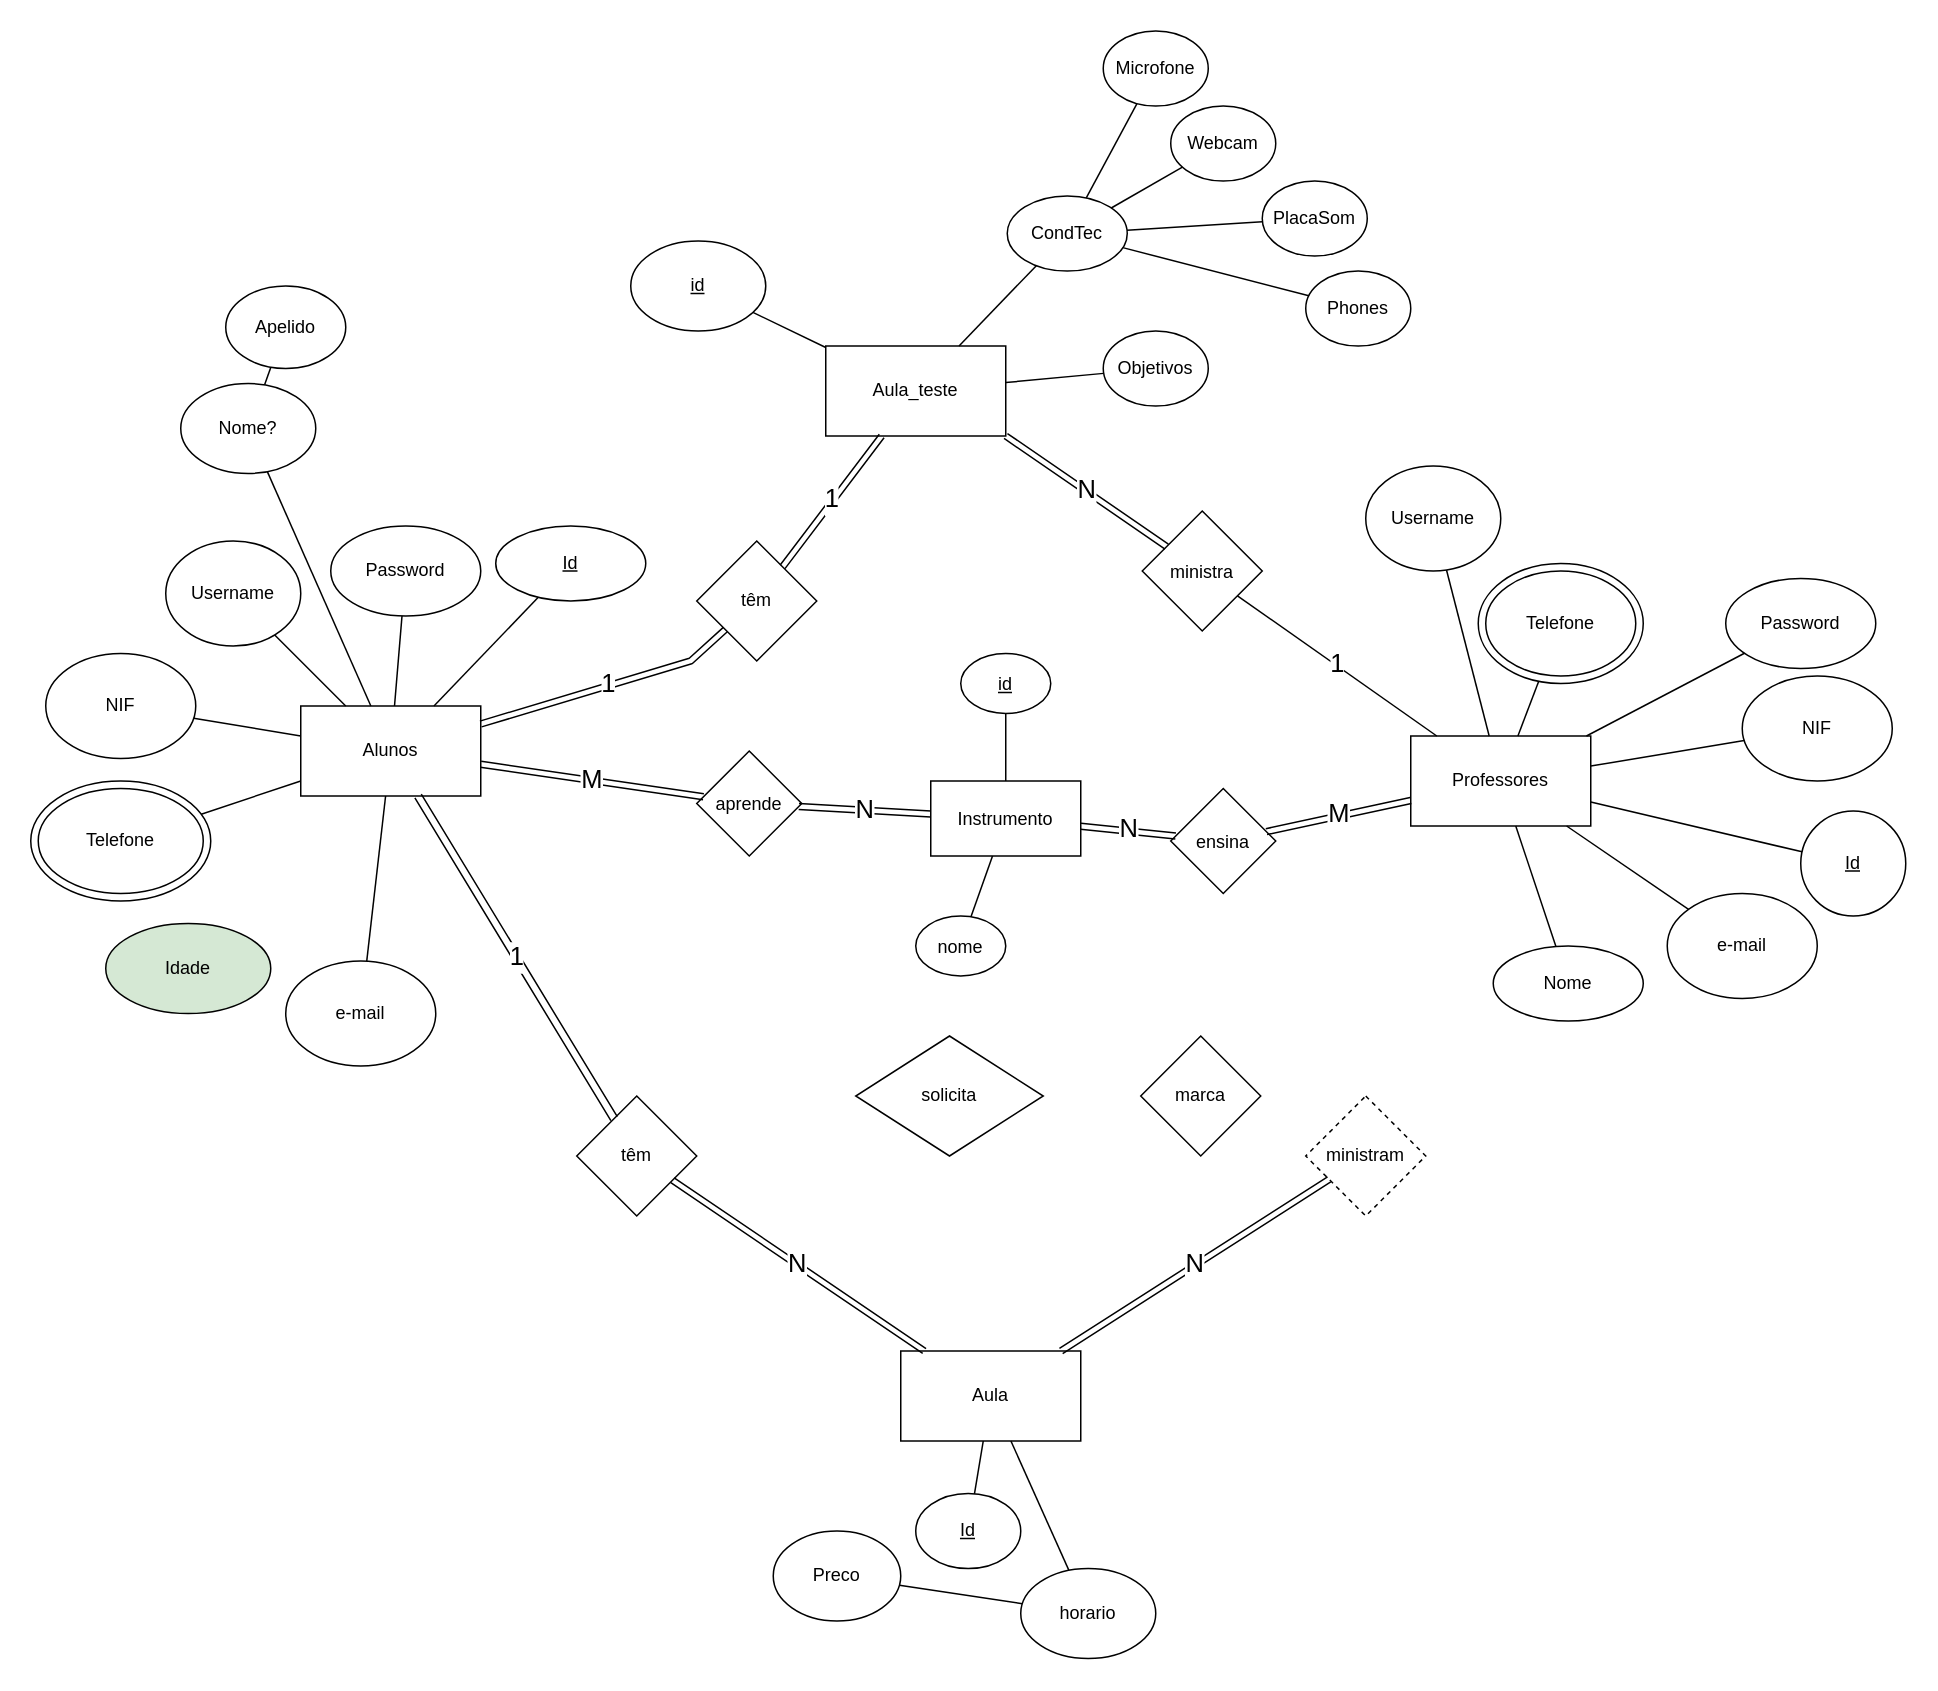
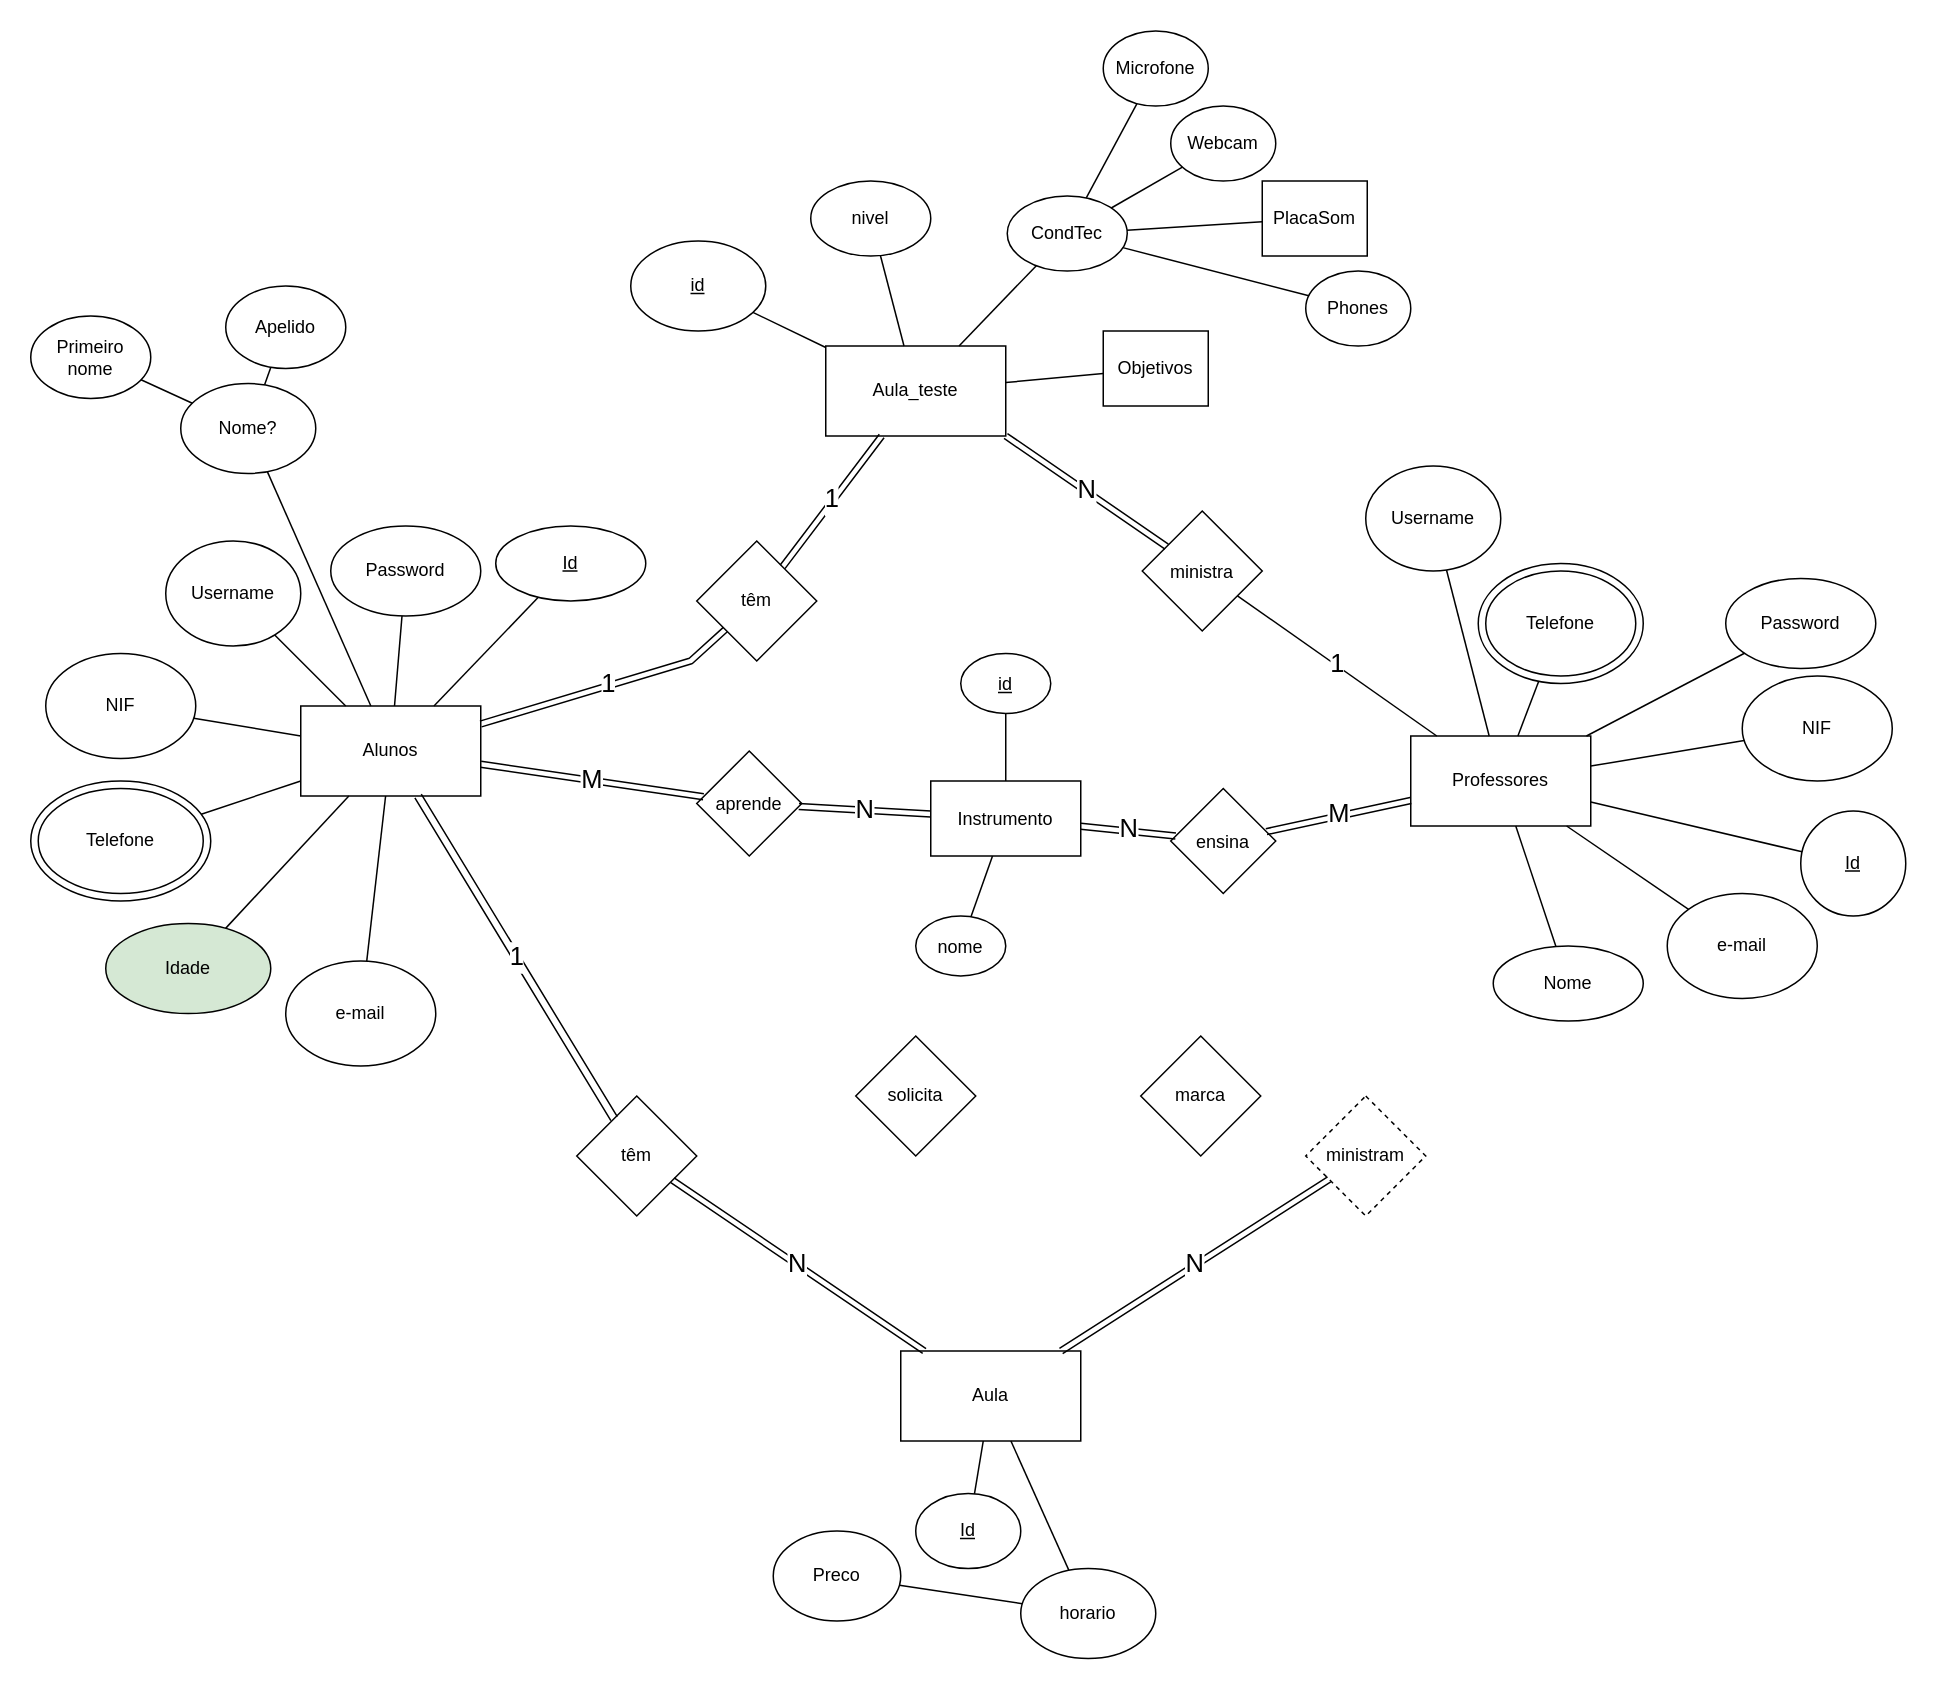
node "nivel": added
node "PlacaSom": shape ellipse -> rectangle
edge "nivel" -- "Aula_teste": added
node "Primeiro nome": added
node "Objetivos": shape ellipse -> rectangle
edge "Primeiro nome" -- "Nome?": added
edge "Alunos" -- "Idade": added
node "solicita": size 188x120 -> 120x120
